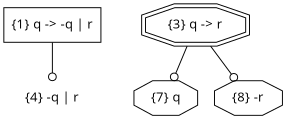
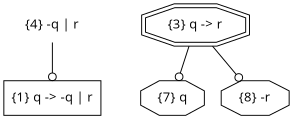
edge "{1} q -> -q | r" -> "{4} -q | r": reversed
